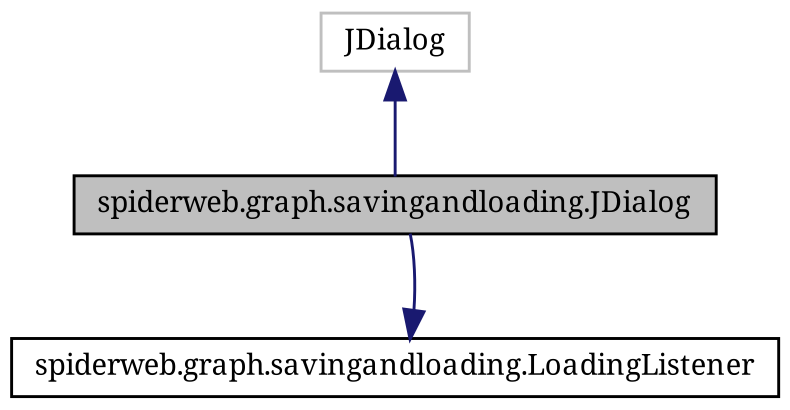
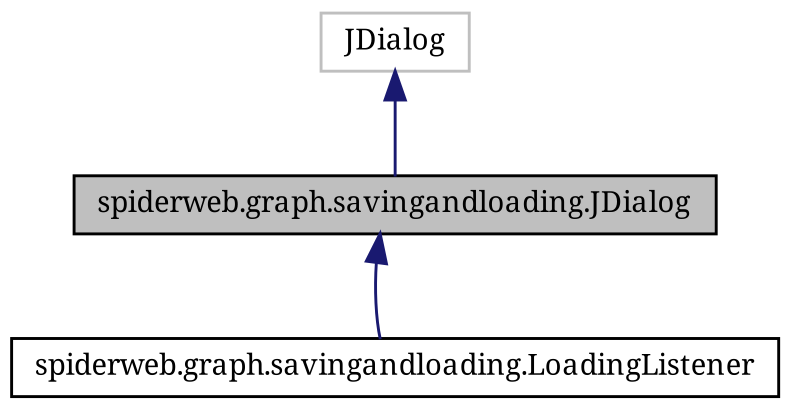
edge "spiderweb.graph.savingandloading.JDialog" -> "spiderweb.graph.savingandloading.LoadingListener": reversed
